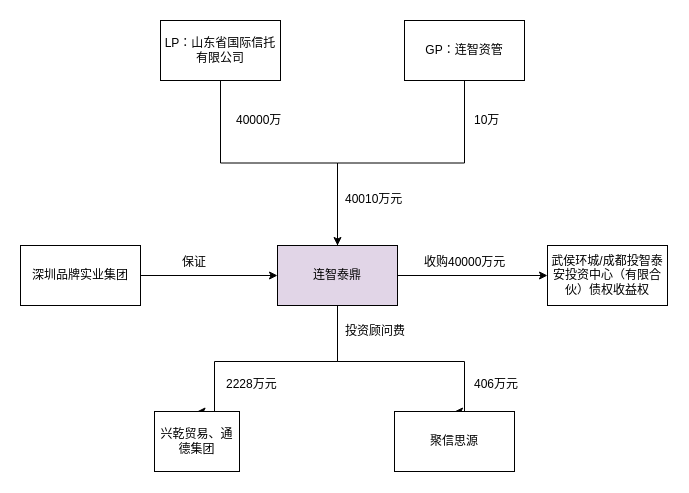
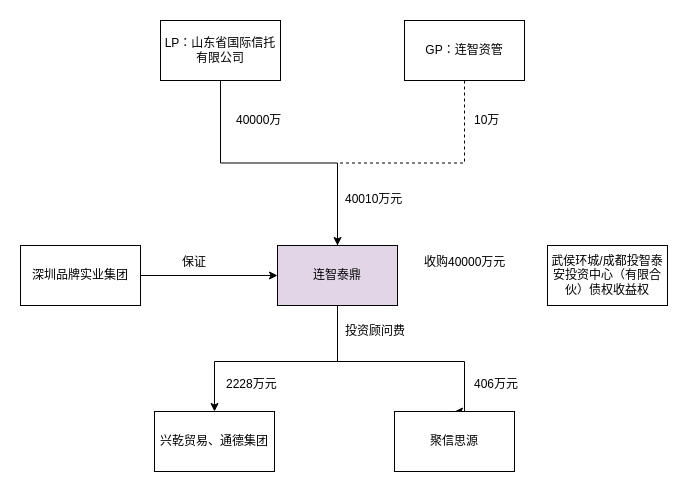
edge "GP：连智资管" -> "连智泰鼎": style solid -> dashed
edge "连智泰鼎" -> "武侯环城/成都投智泰安投资中心（有限合伙）债权收益权": removed
node "兴乾贸易、通德集团": size 85x60 -> 120x60
